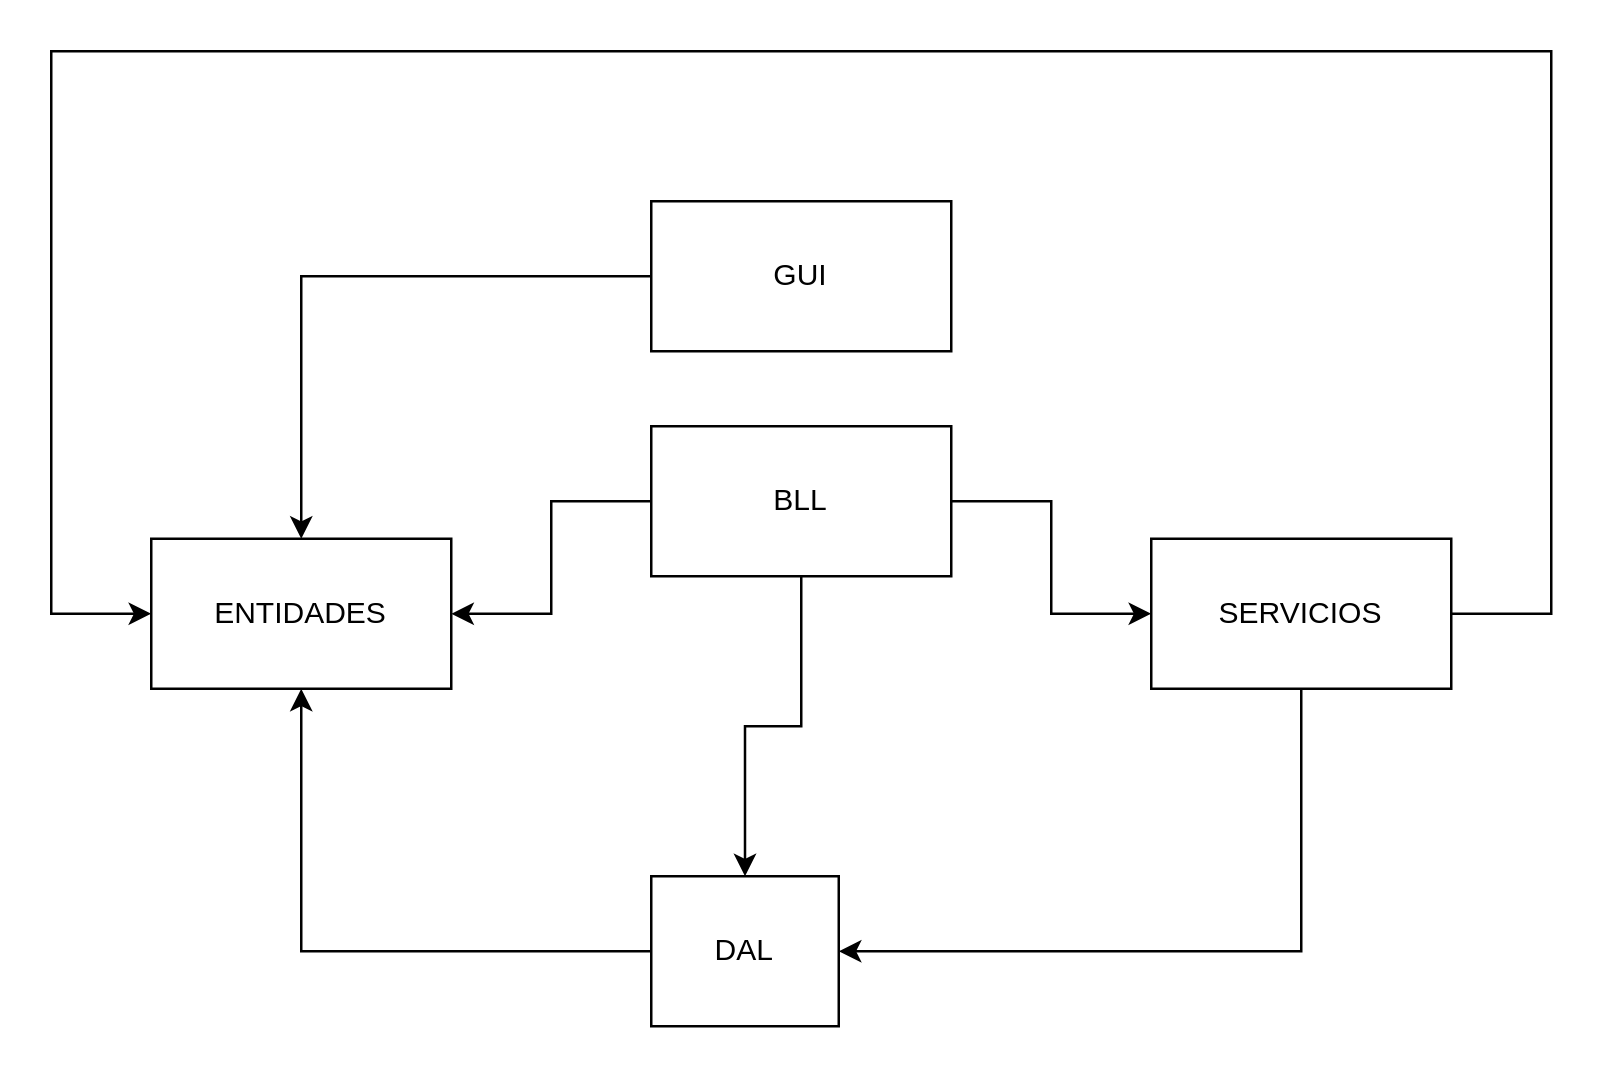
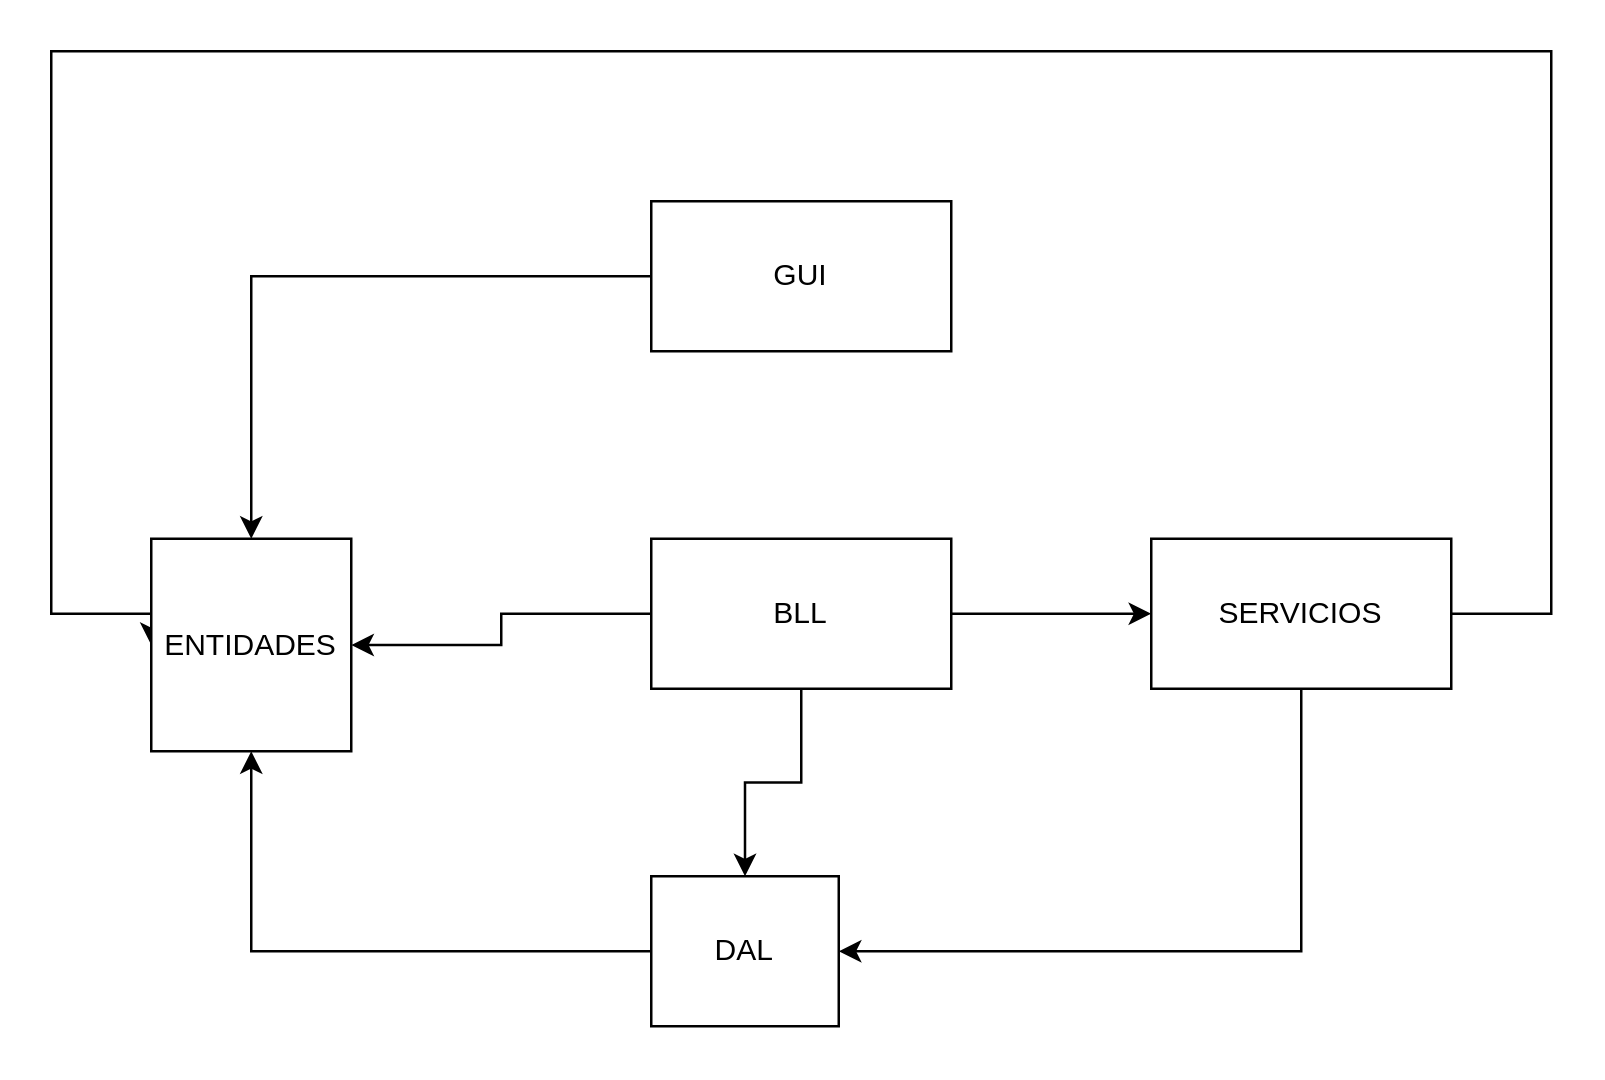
node "BLL": moved (801, 501) -> (801, 614)
node "ENTIDADES": size 300x150 -> 200x213
